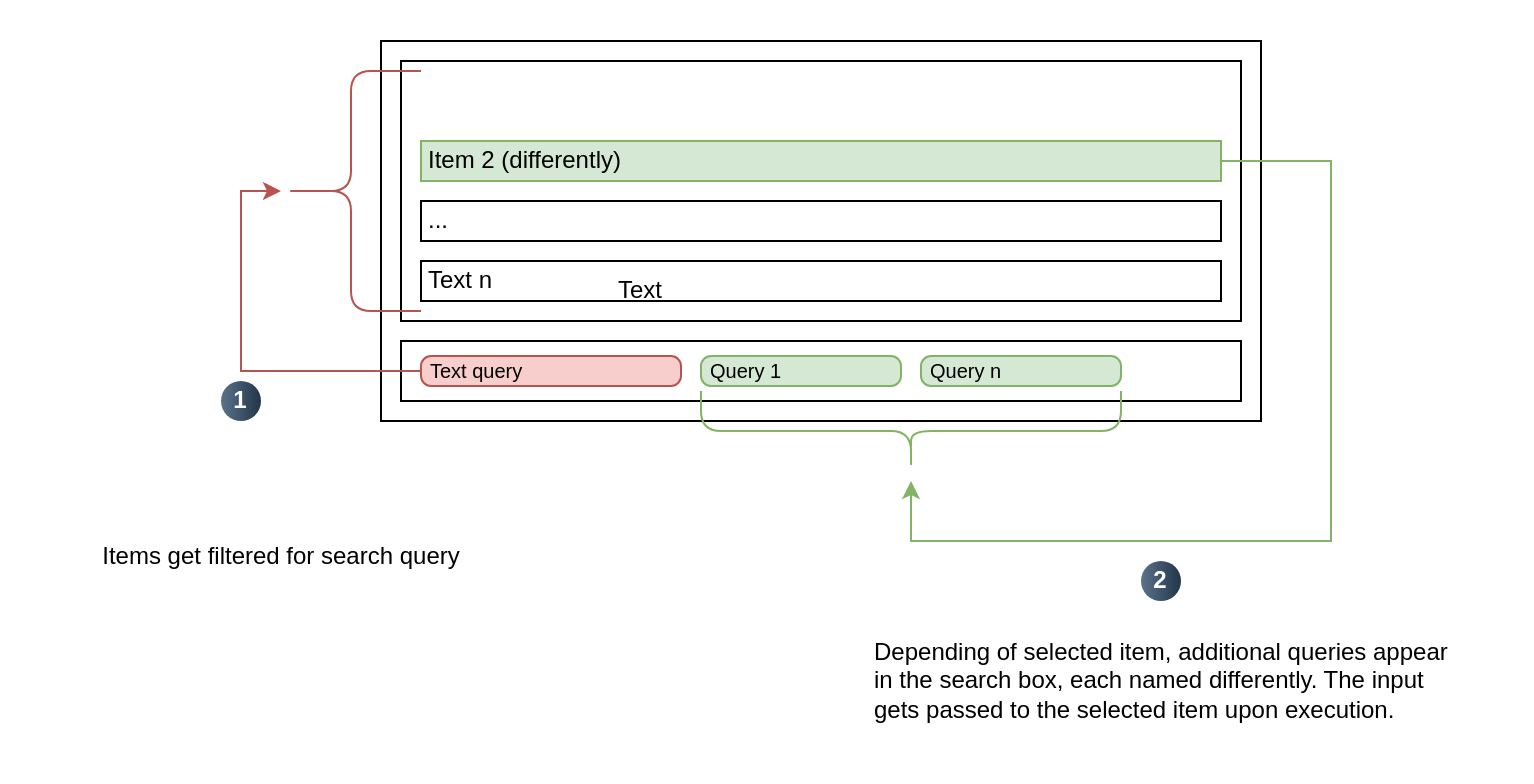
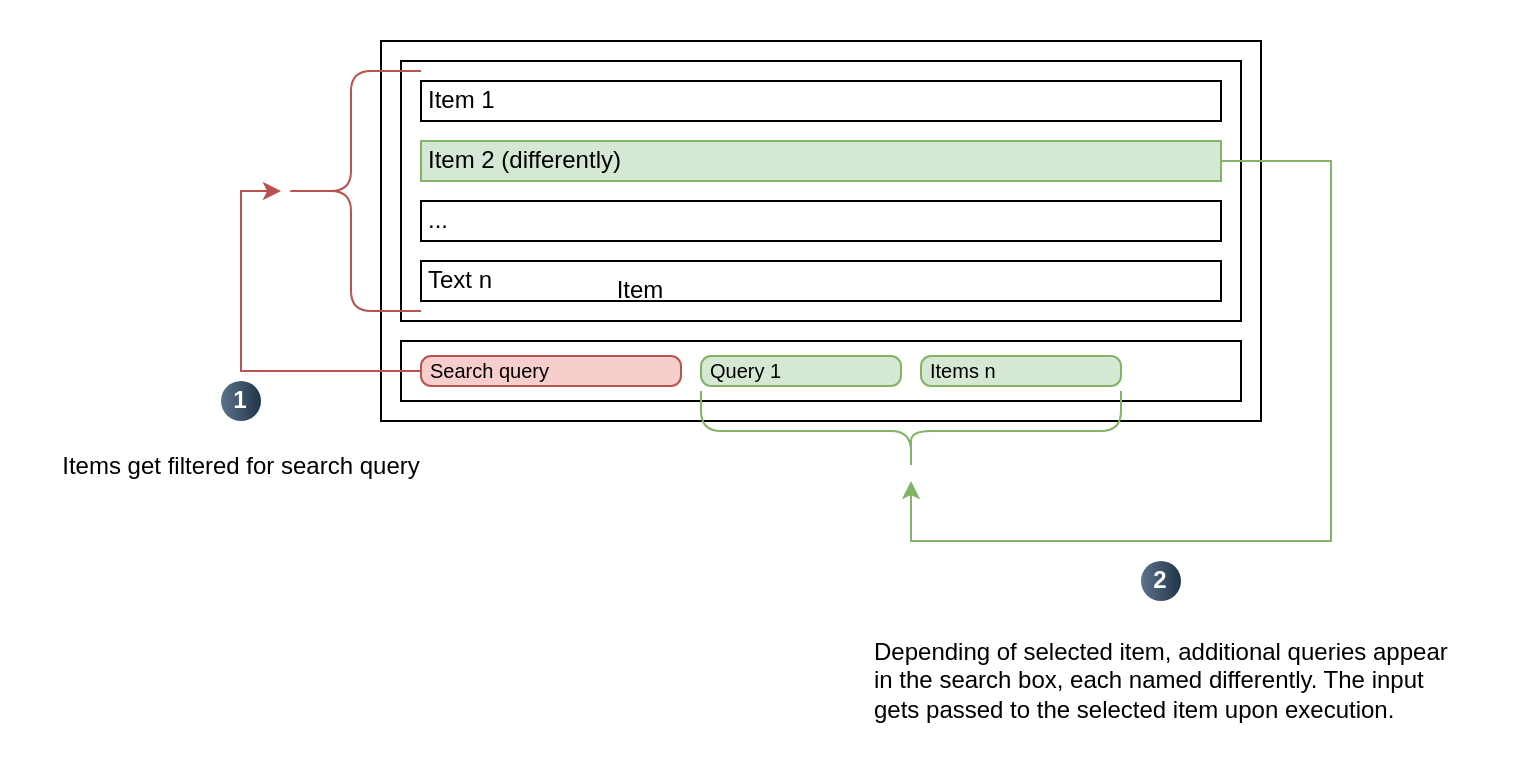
node "Item 1": added
node "Text": label "Text" -> "Item"
node "Text query": label "Text query" -> "Search query"
node "Query n": label "Query n" -> "Items n"
node "Items get filtered for search query": moved (281, 557) -> (241, 467)
